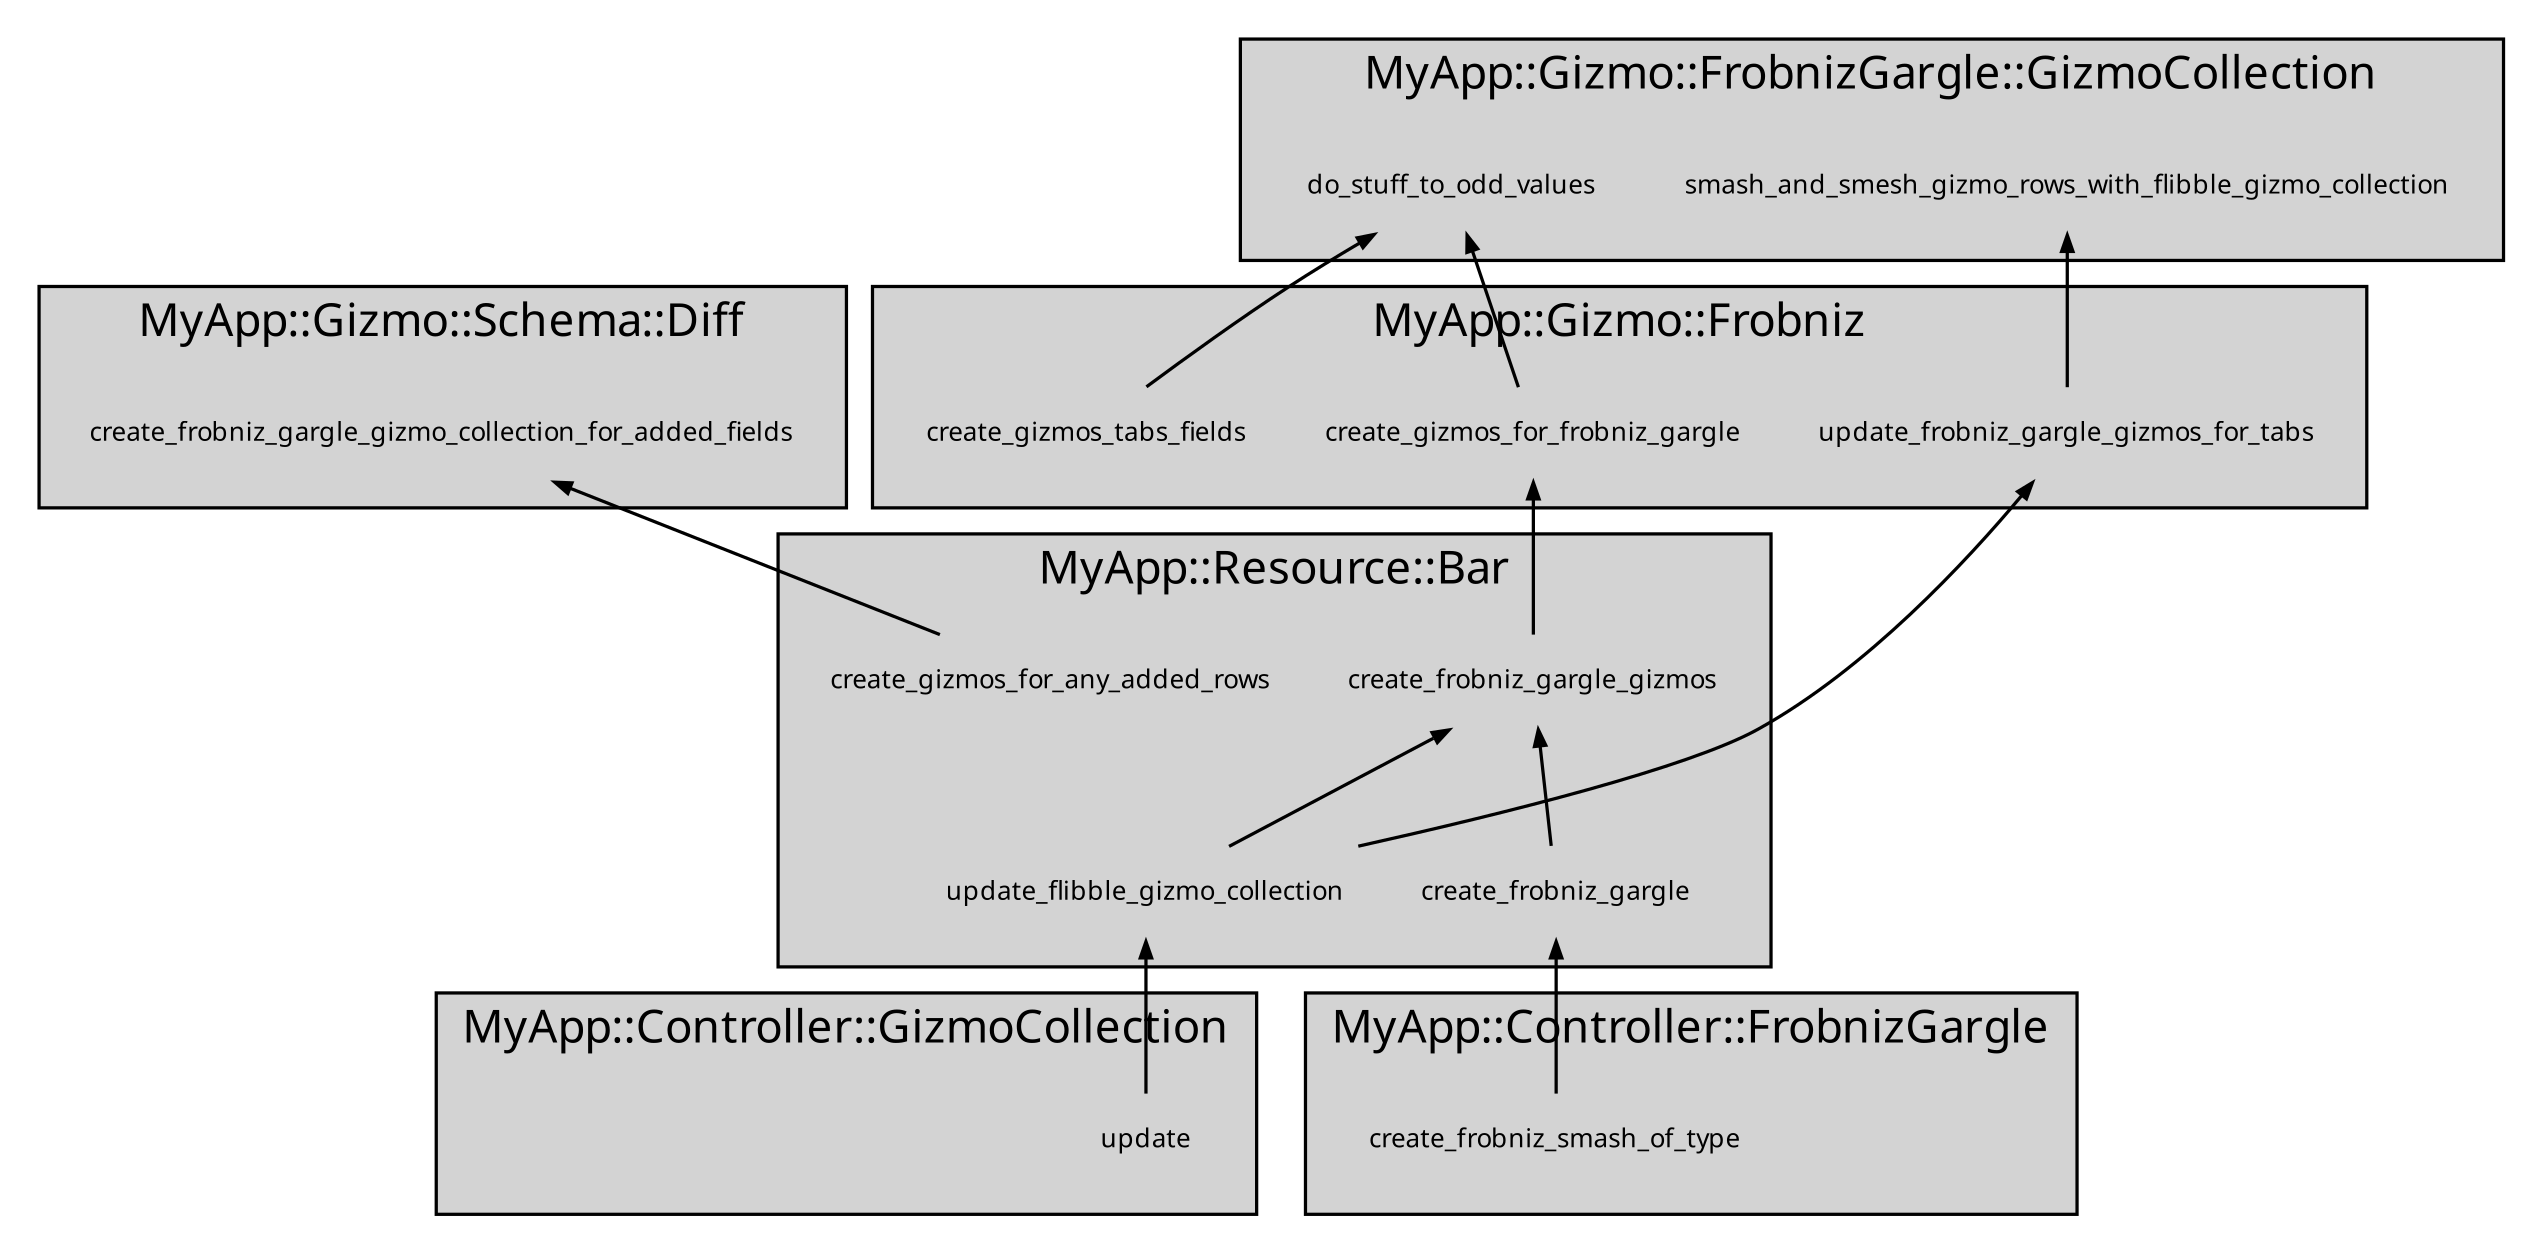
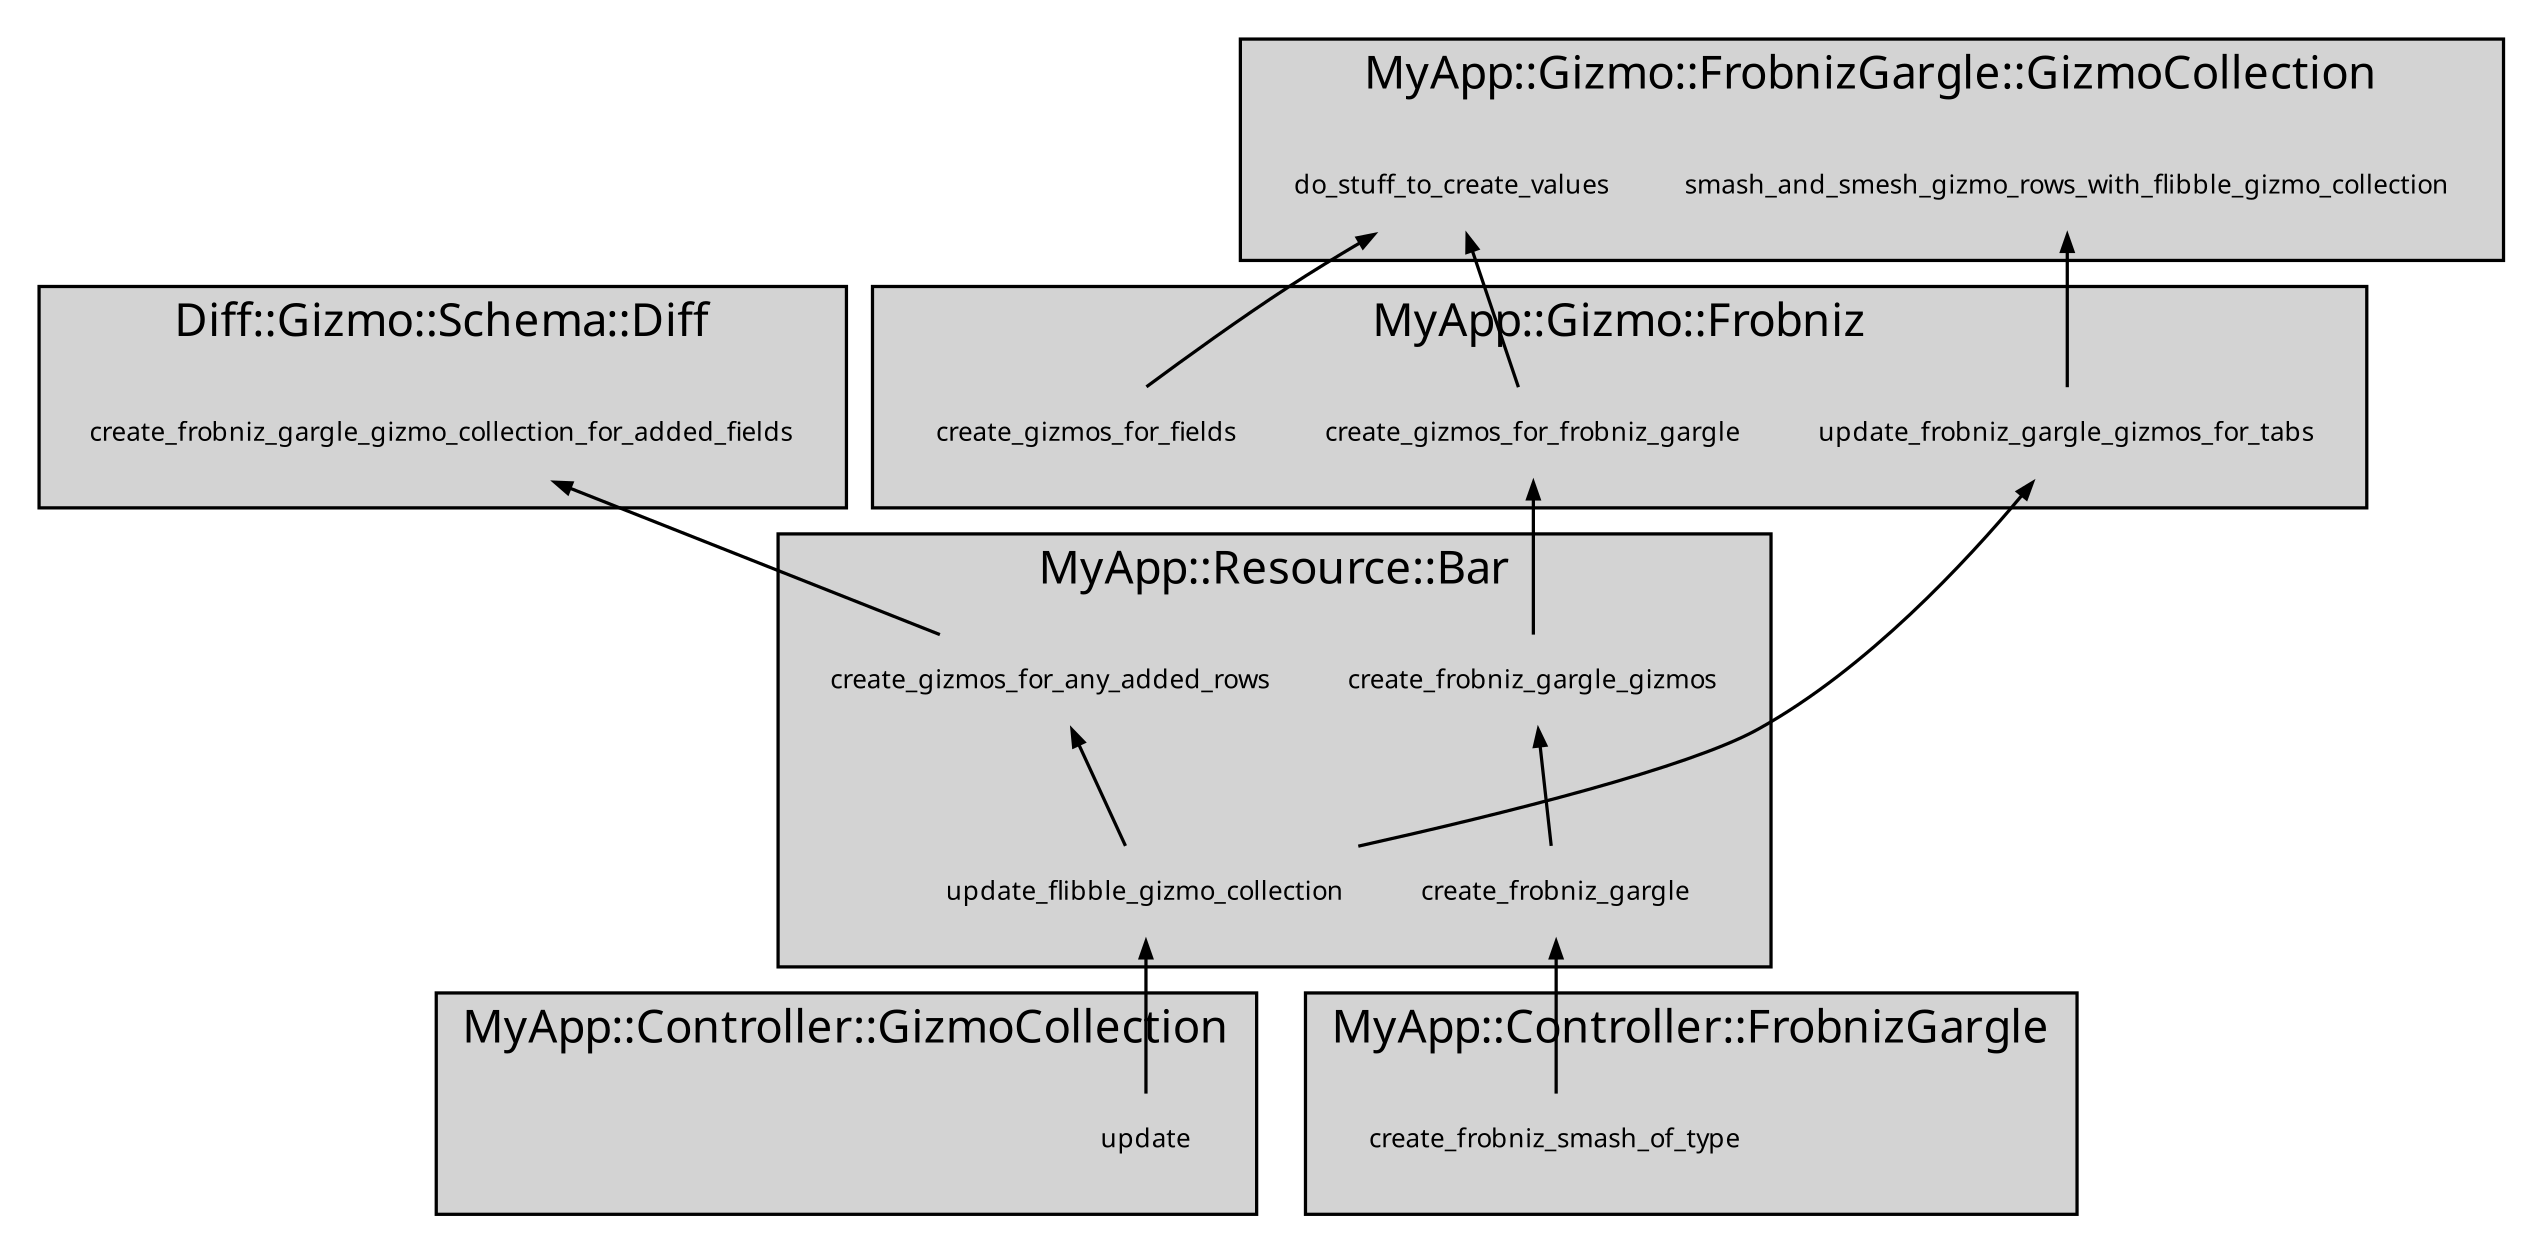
node "do_stuff_to_odd_values": label "do_stuff_to_odd_values" -> "do_stuff_to_create_values"
cluster "MyApp::Gizmo::Schema::Diff": label "MyApp::Gizmo::Schema::Diff" -> "Diff::Gizmo::Schema::Diff"
node "create_gizmos_tabs_fields": label "create_gizmos_tabs_fields" -> "create_gizmos_for_fields"
edge "update_flibble_gizmo_collection" -> "create_frobniz_gargle_gizmos": now "update_flibble_gizmo_collection" -> "create_gizmos_for_any_added_rows"
